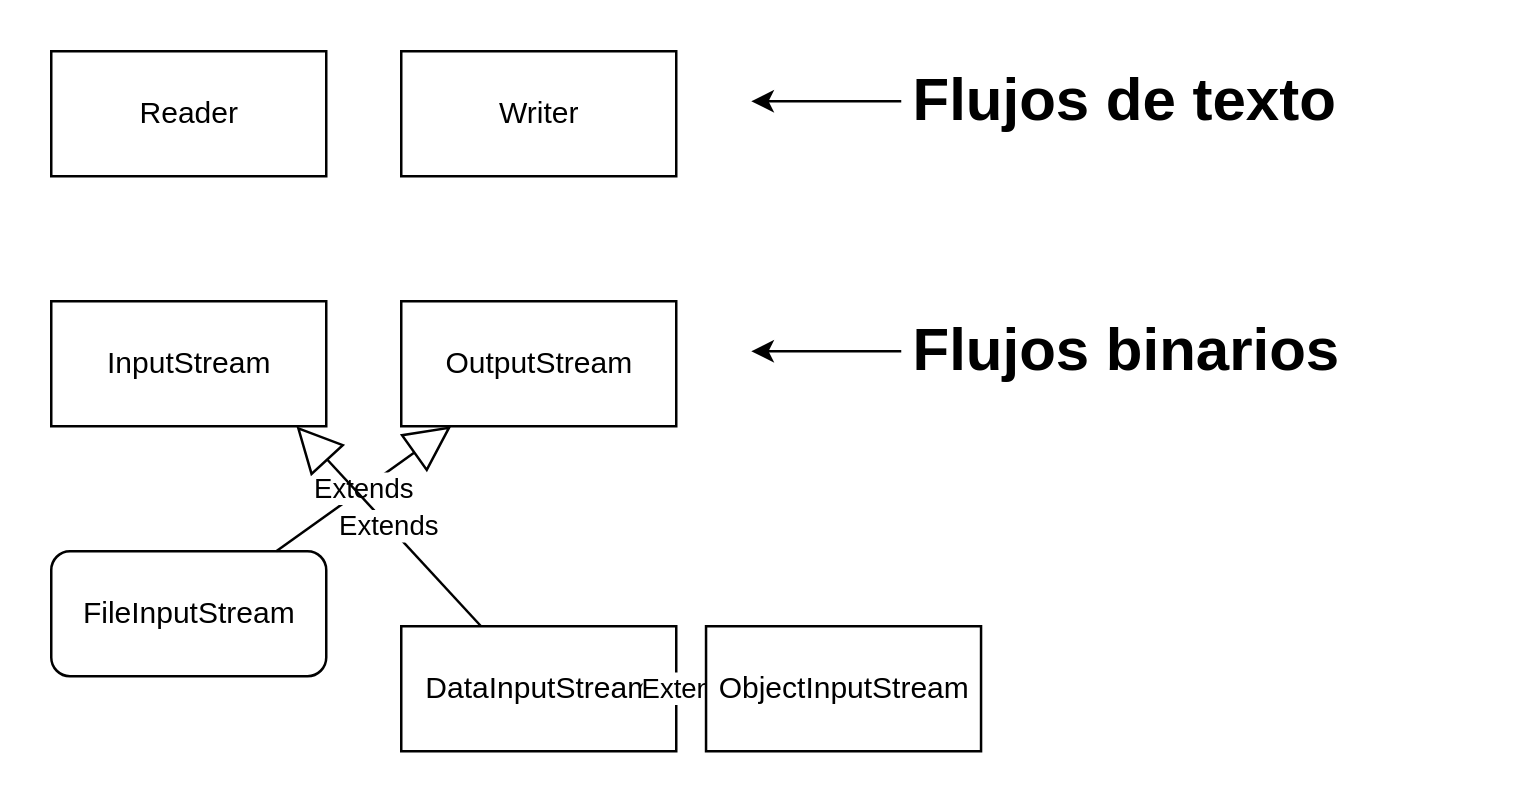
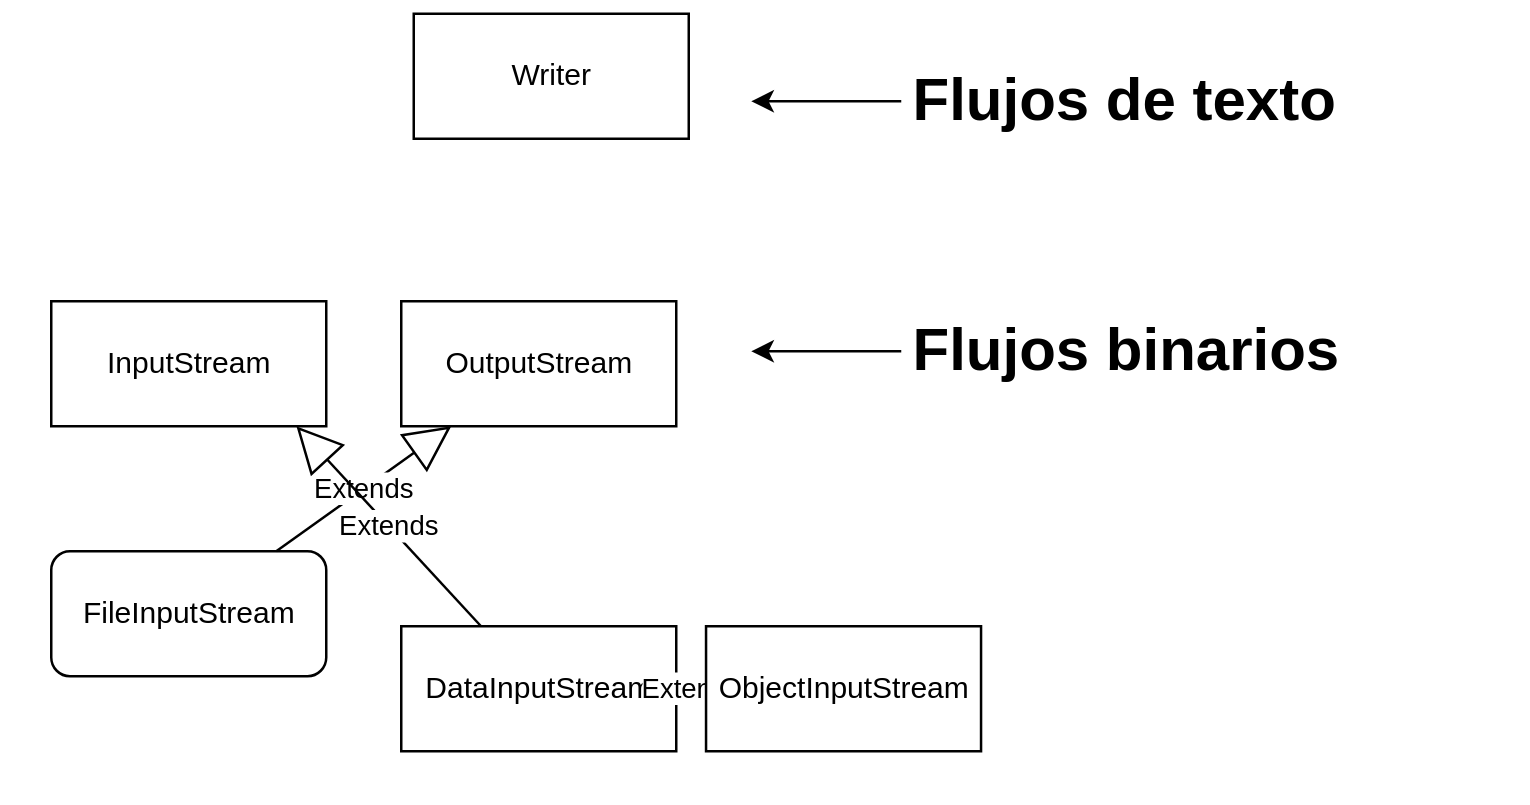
node "Reader": removed
node "Writer": moved (539, 114) -> (551, 76)
